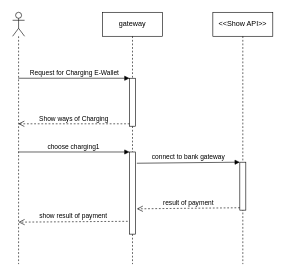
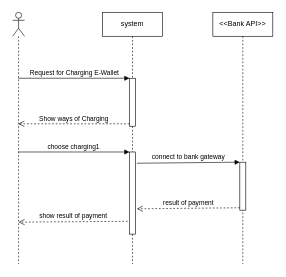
node "gateway": label "gateway" -> "system"
node "<<Show API>>": label "<<Show API>>" -> "<<Bank API>>"
